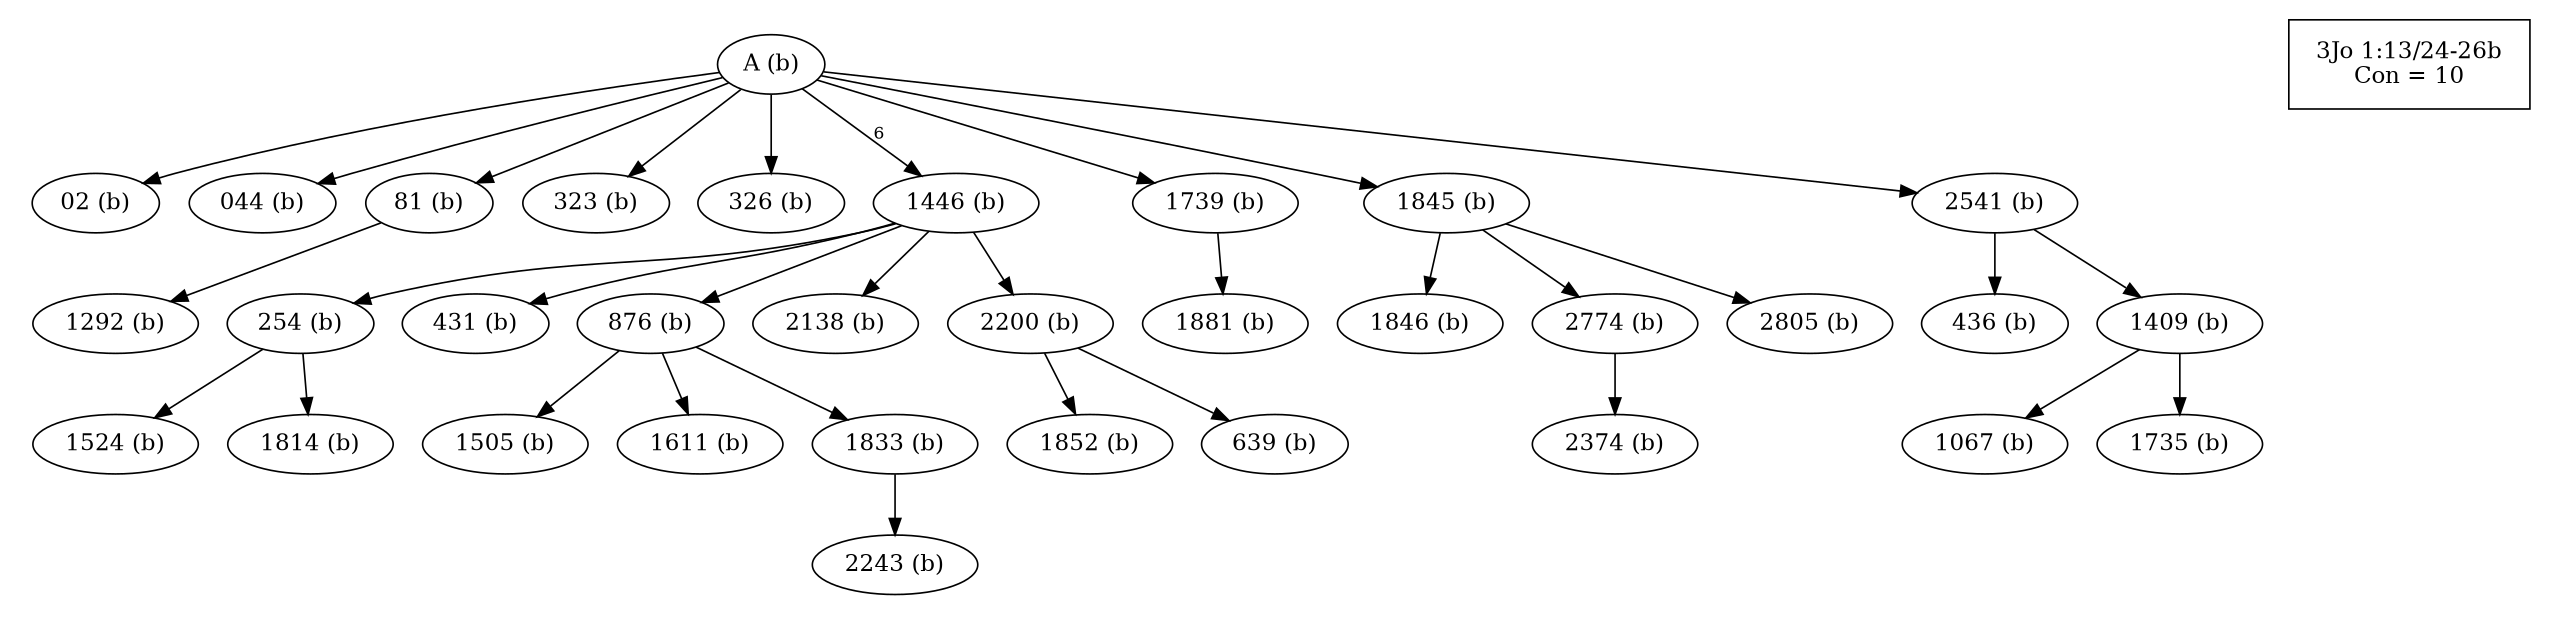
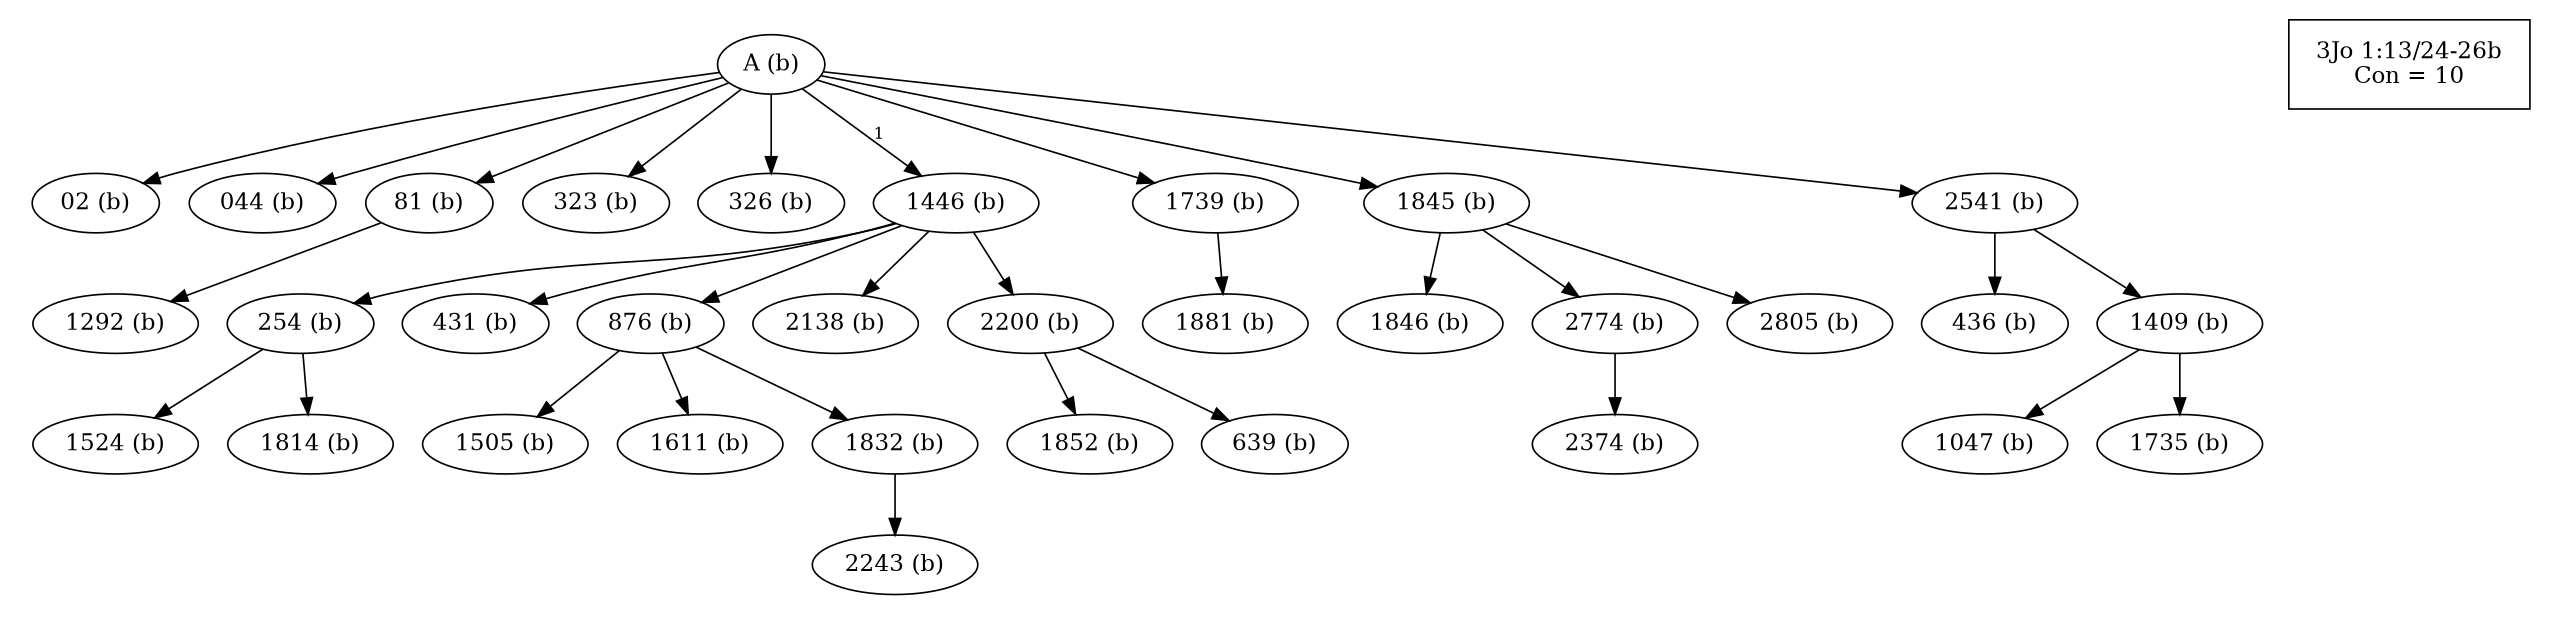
edge "A (b)" -> "1446 (b)": label "6" -> "1"
node "1833 (b)": label "1833 (b)" -> "1832 (b)"
node "1067 (b)": label "1067 (b)" -> "1047 (b)"
